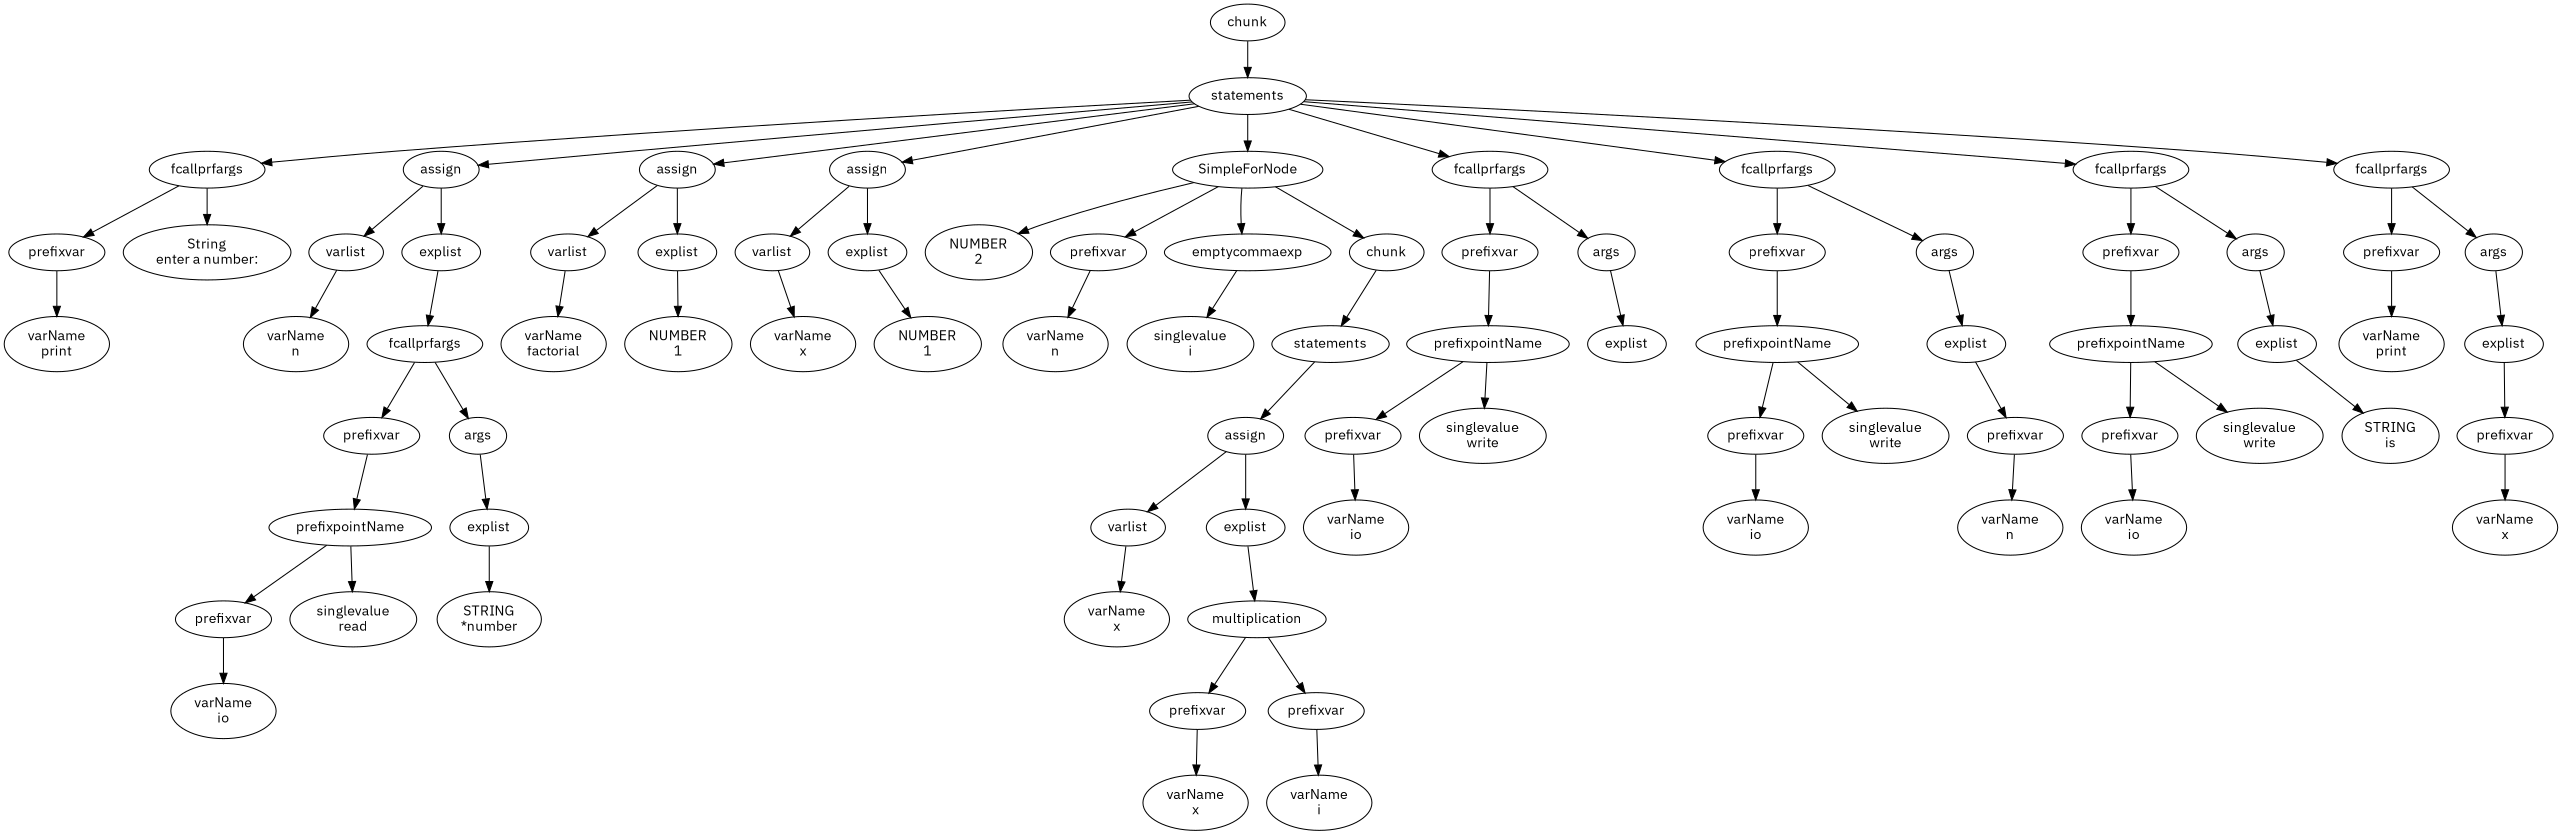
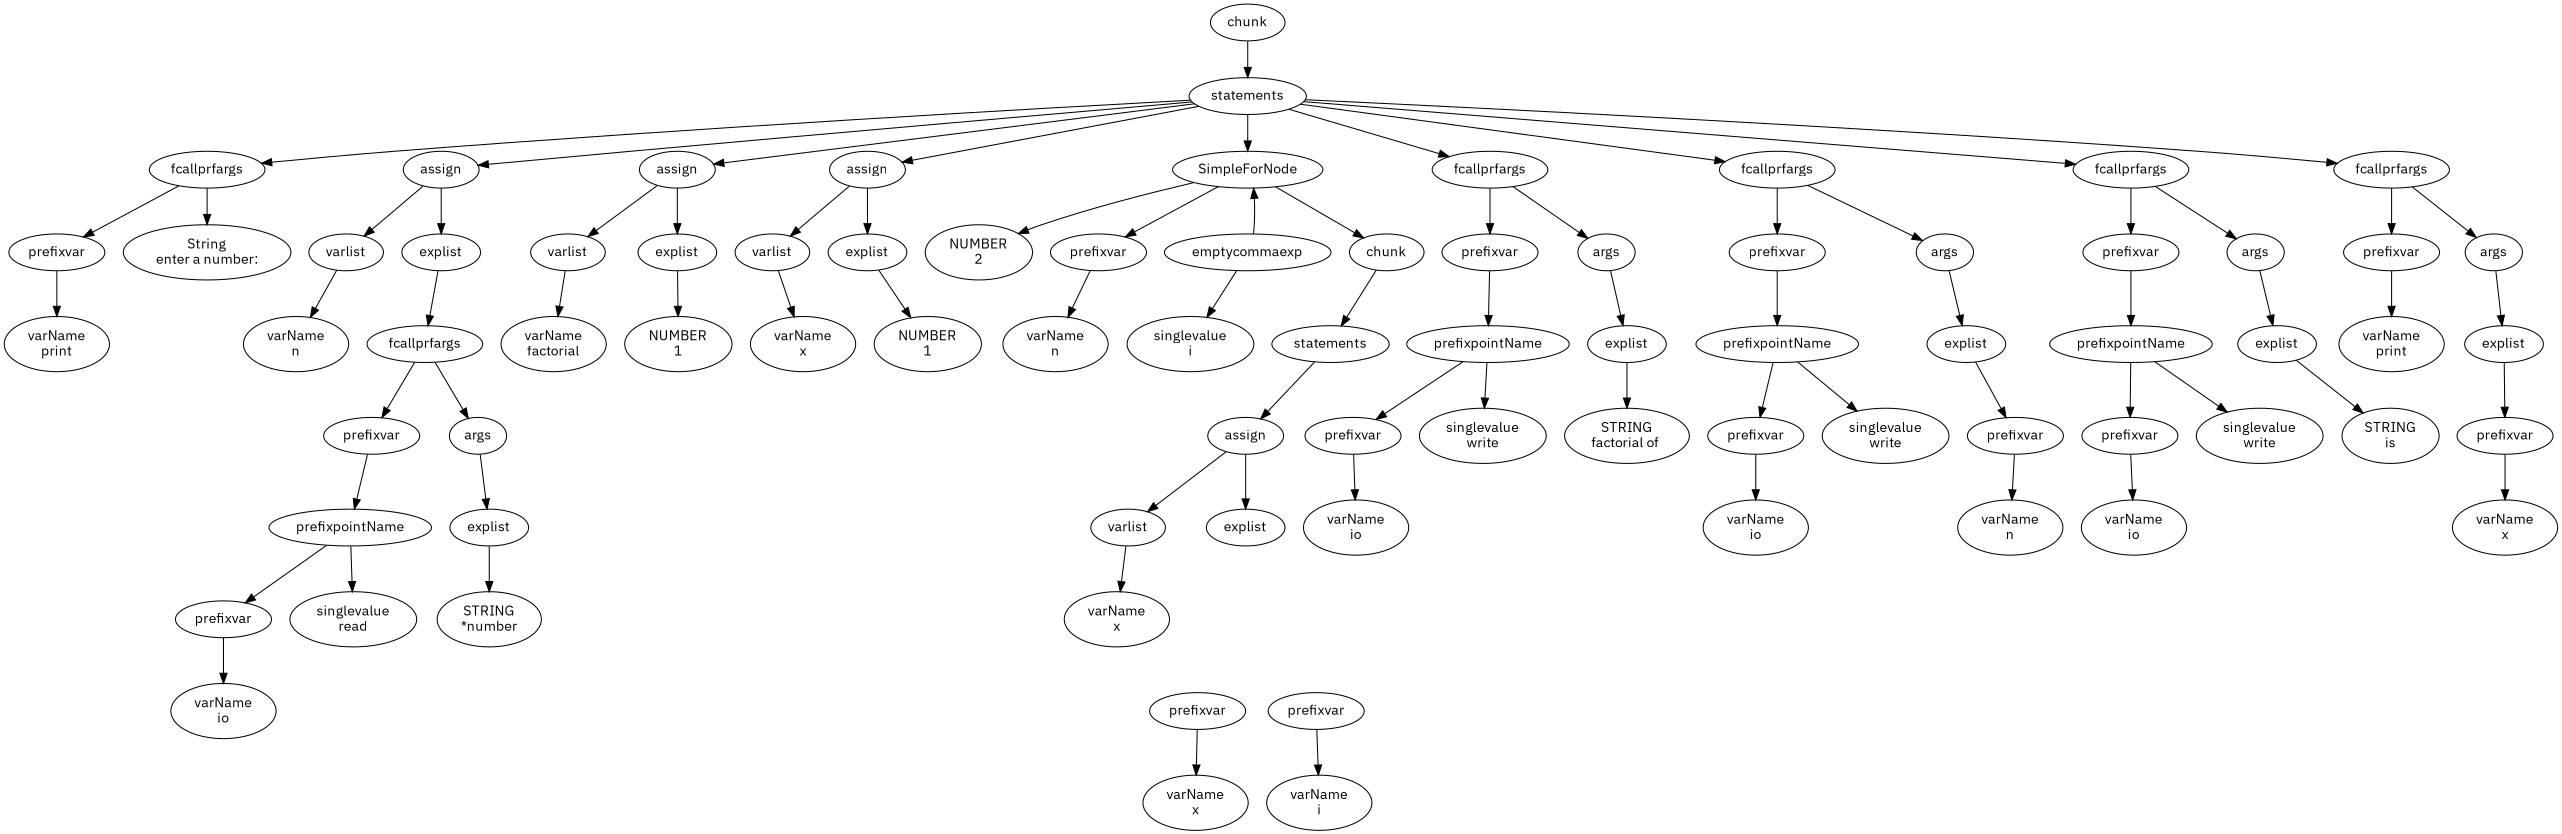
edge "SimpleForNode" -> "emptycommaexp": reversed
node "STRING factorial of": added
node "multiplication": removed
